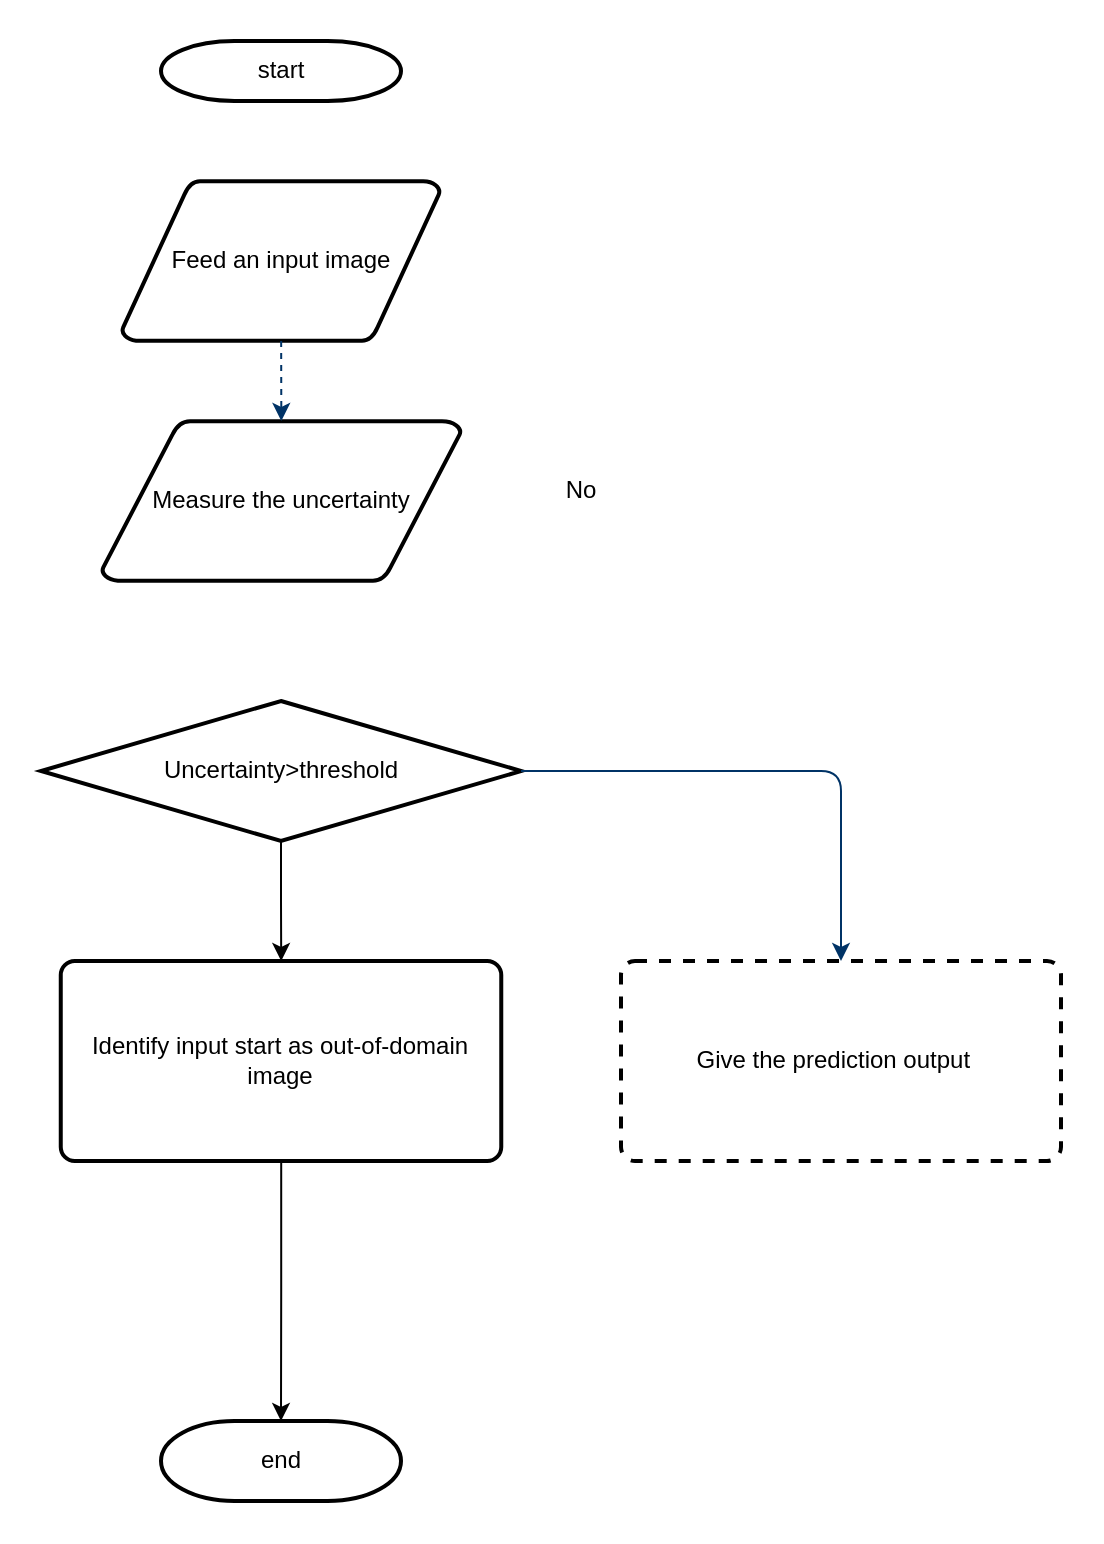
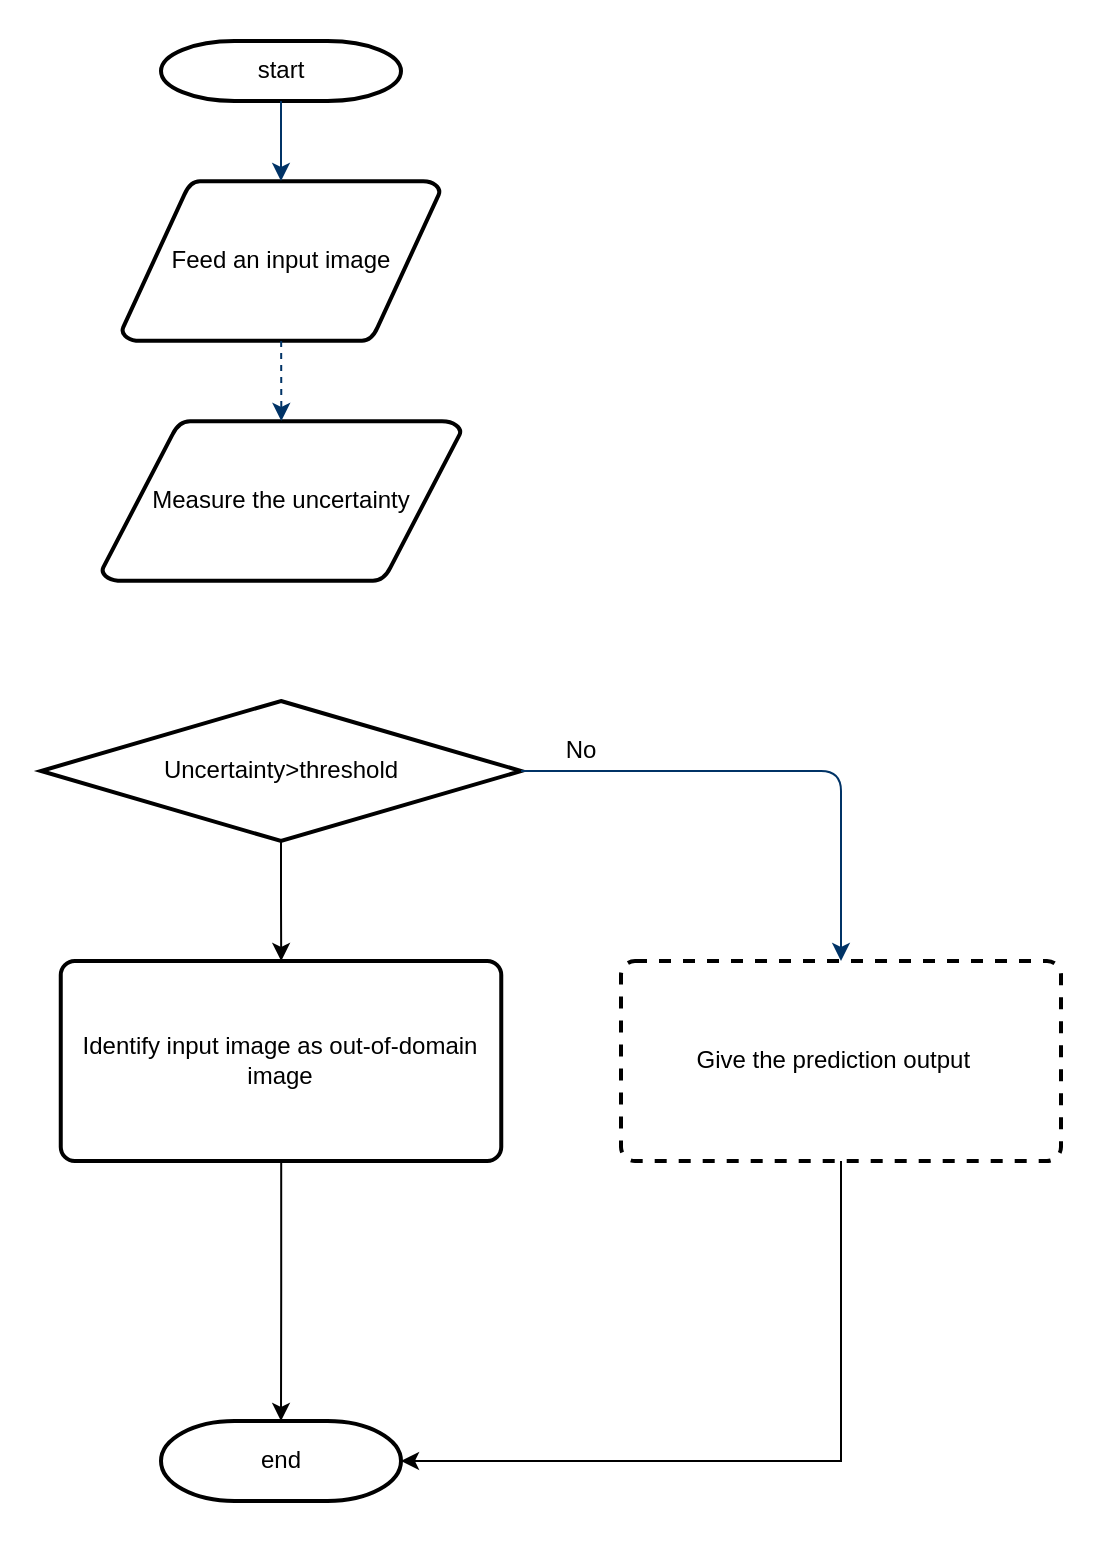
edge "start" -> "Feed an input image": added
node "No": moved (581, 489) -> (581, 749)
node "Identify input start as out-of-domain image": label "Identify input start as out-of-domain image" -> "Identify input image as out-of-domain image"
edge "Give the prediction output" -> "end": added
